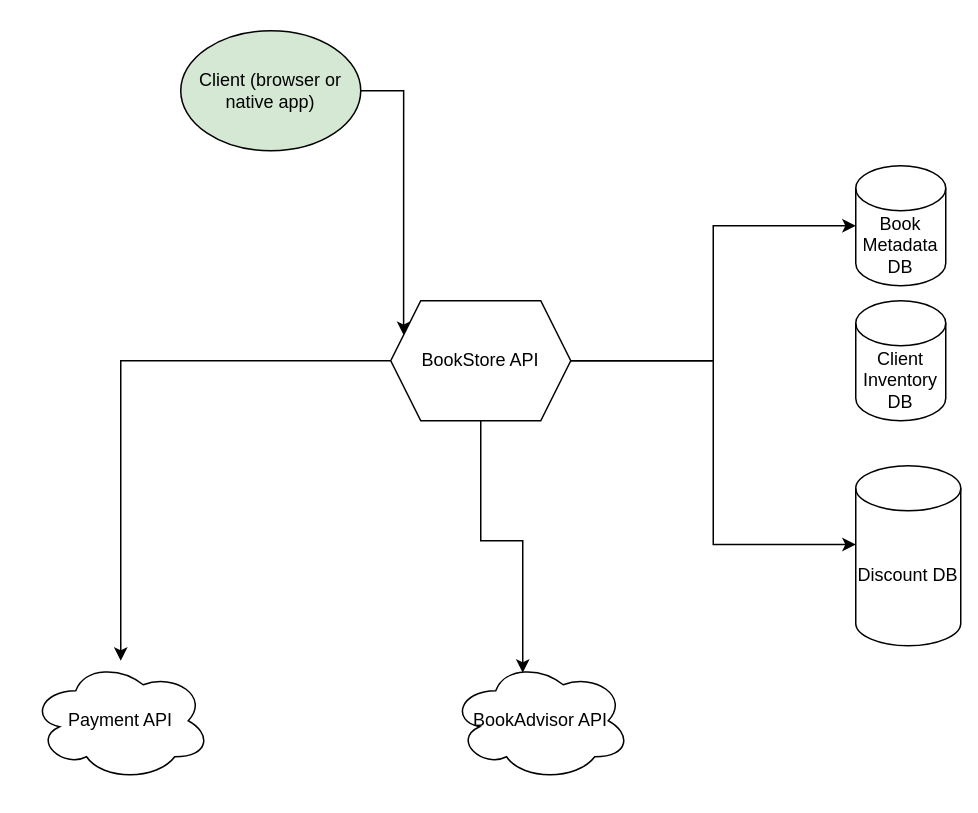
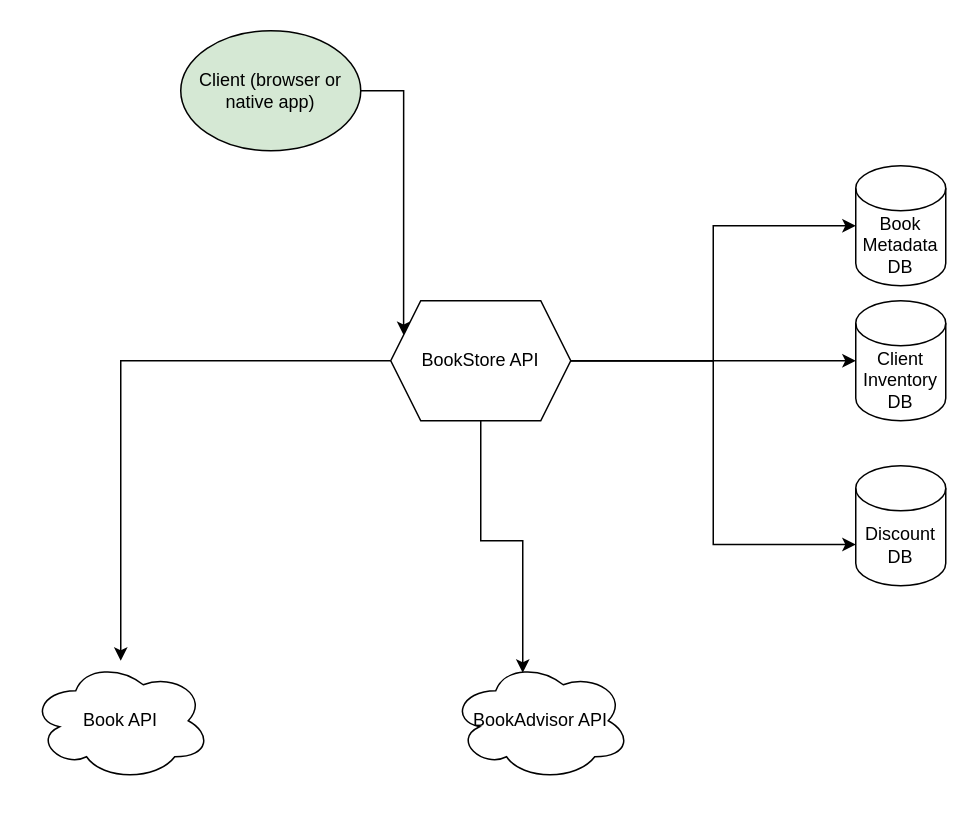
edge "BookStore API" -> "Client Inventory DB": added
node "Discount DB": size 105x180 -> 90x120
node "Payment API": label "Payment API" -> "Book API"
